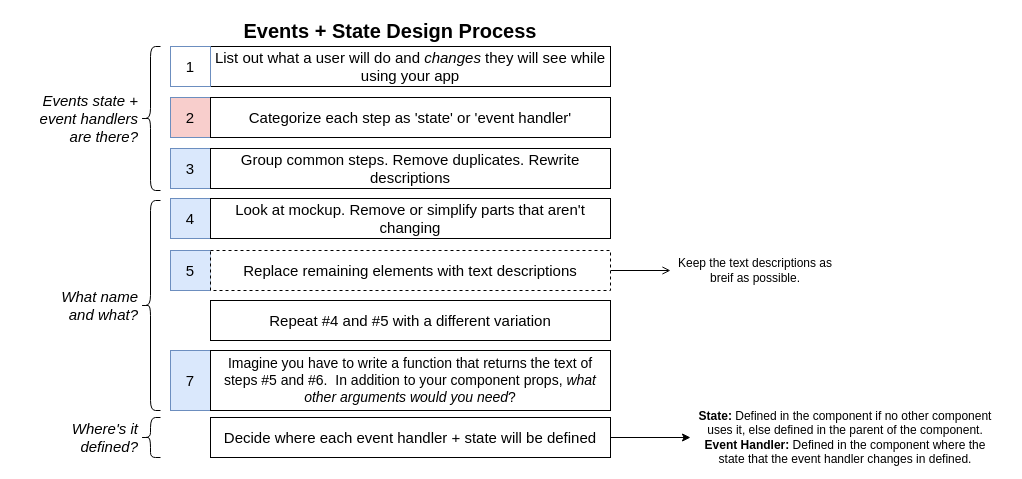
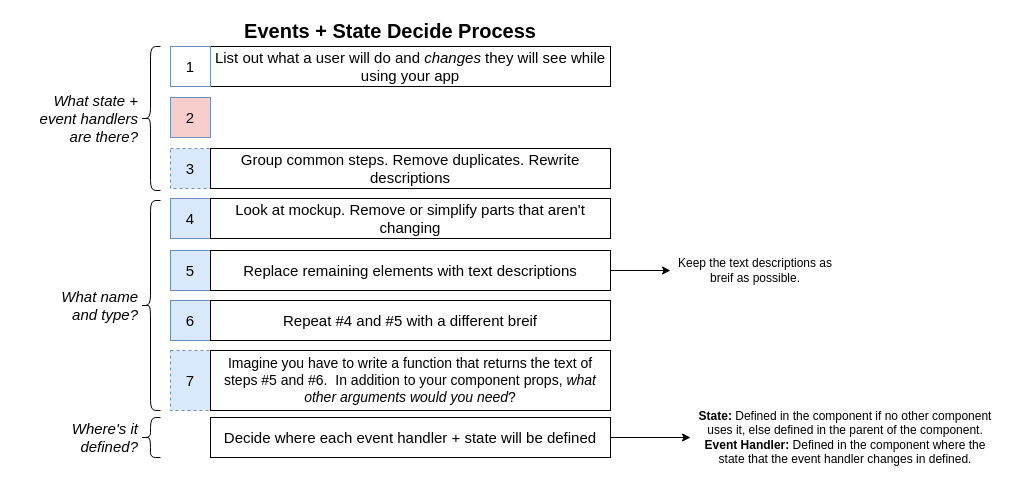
node "Events + State Design Process": label "Events + State Design Process" -> "Events + State Decide Process"
node "Categorize each step as 'state' or 'event handler'": removed
node "Events state + event handlers are there?": label "Events state + event handlers are there?" -> "What state + event handlers are there?"
node "3": style solid -> dashed
node "Replace remaining elements with text descriptions": style dashed -> solid
edge "Replace remaining elements with text descriptions" -> "Keep the text descriptions as breif as possible.": arrowhead open -> classic
node "What name and what?": label "What name and what?" -> "What name and type?"
node "6": added
node "Repeat #4 and #5 with a different variation": label "Repeat #4 and #5 with a different variation" -> "Repeat #4 and #5 with a different breif"
node "7": style solid -> dashed
